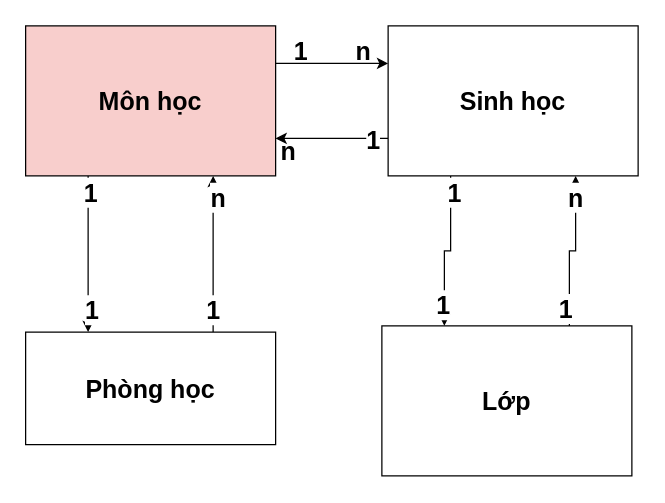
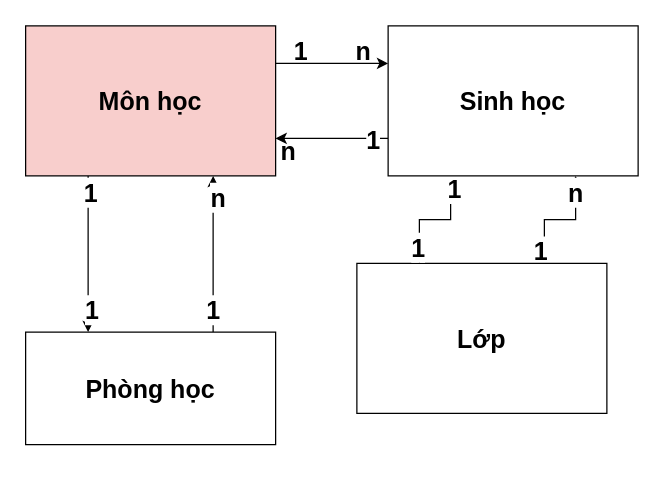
node "Lớp": moved (507, 401) -> (482, 338)
